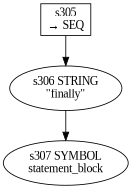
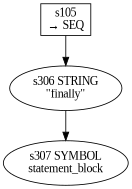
node "s305 → SEQ": label "s305 → SEQ" -> "s105 → SEQ"
